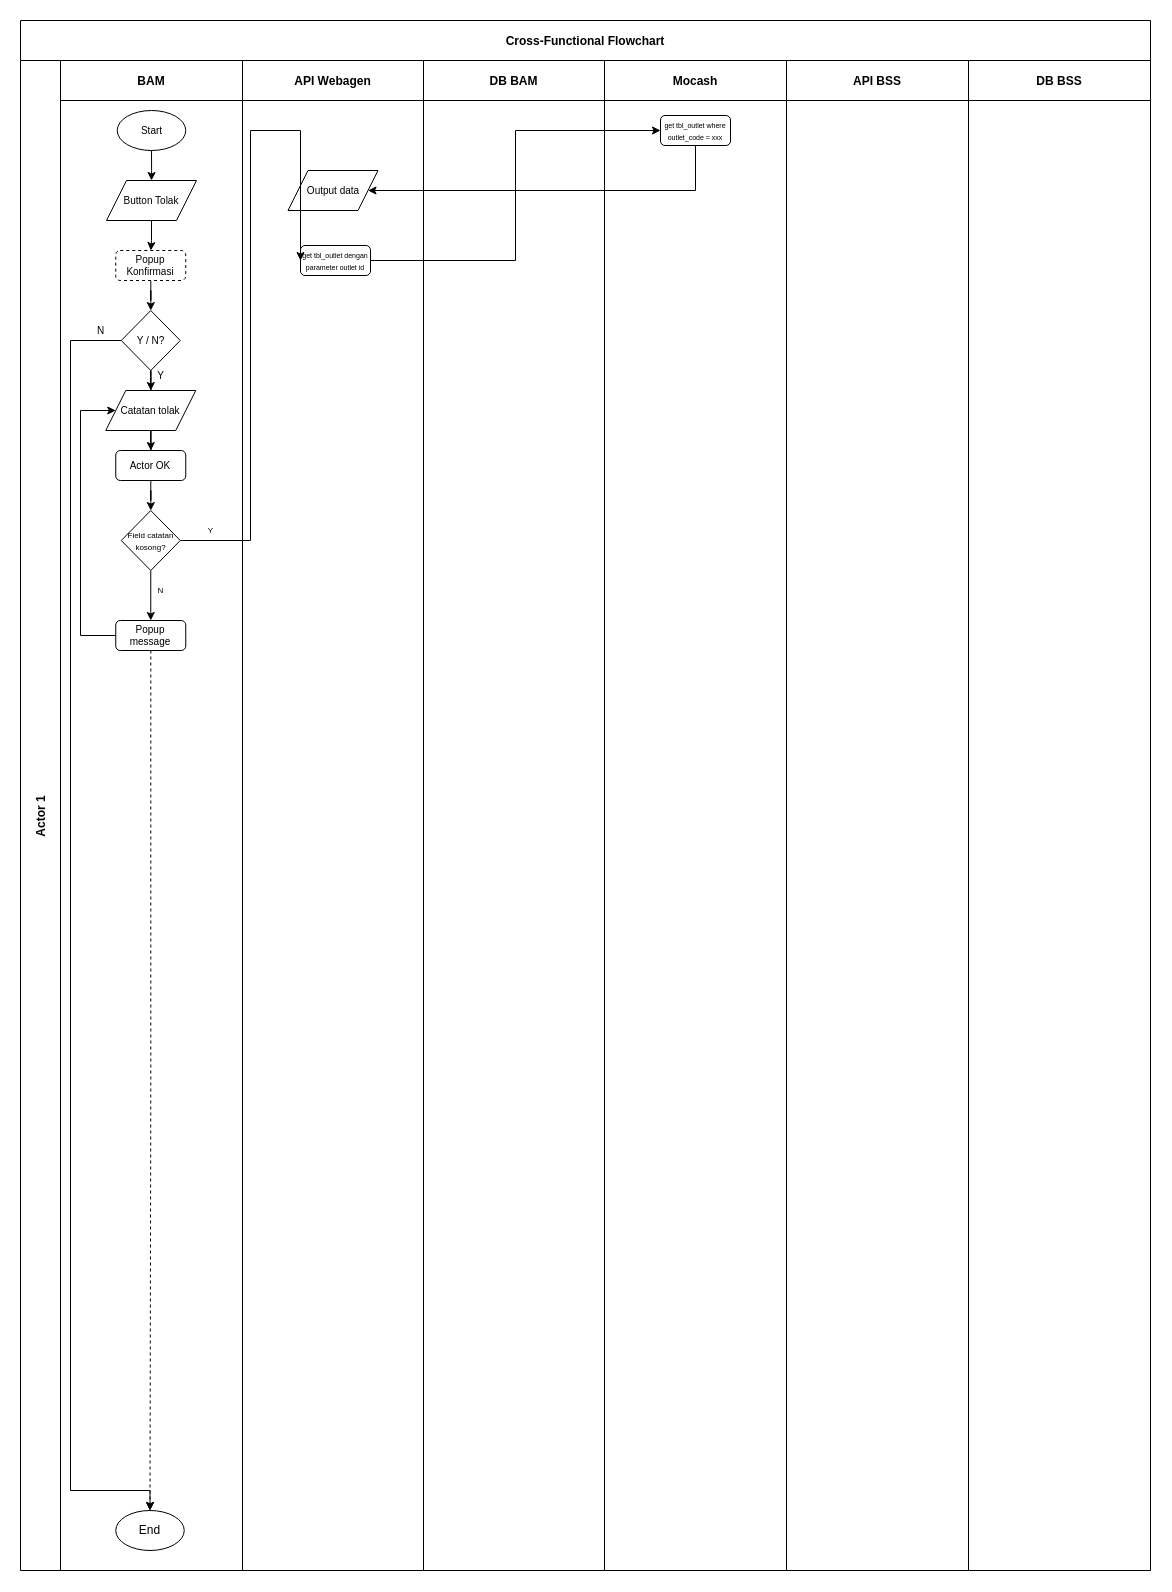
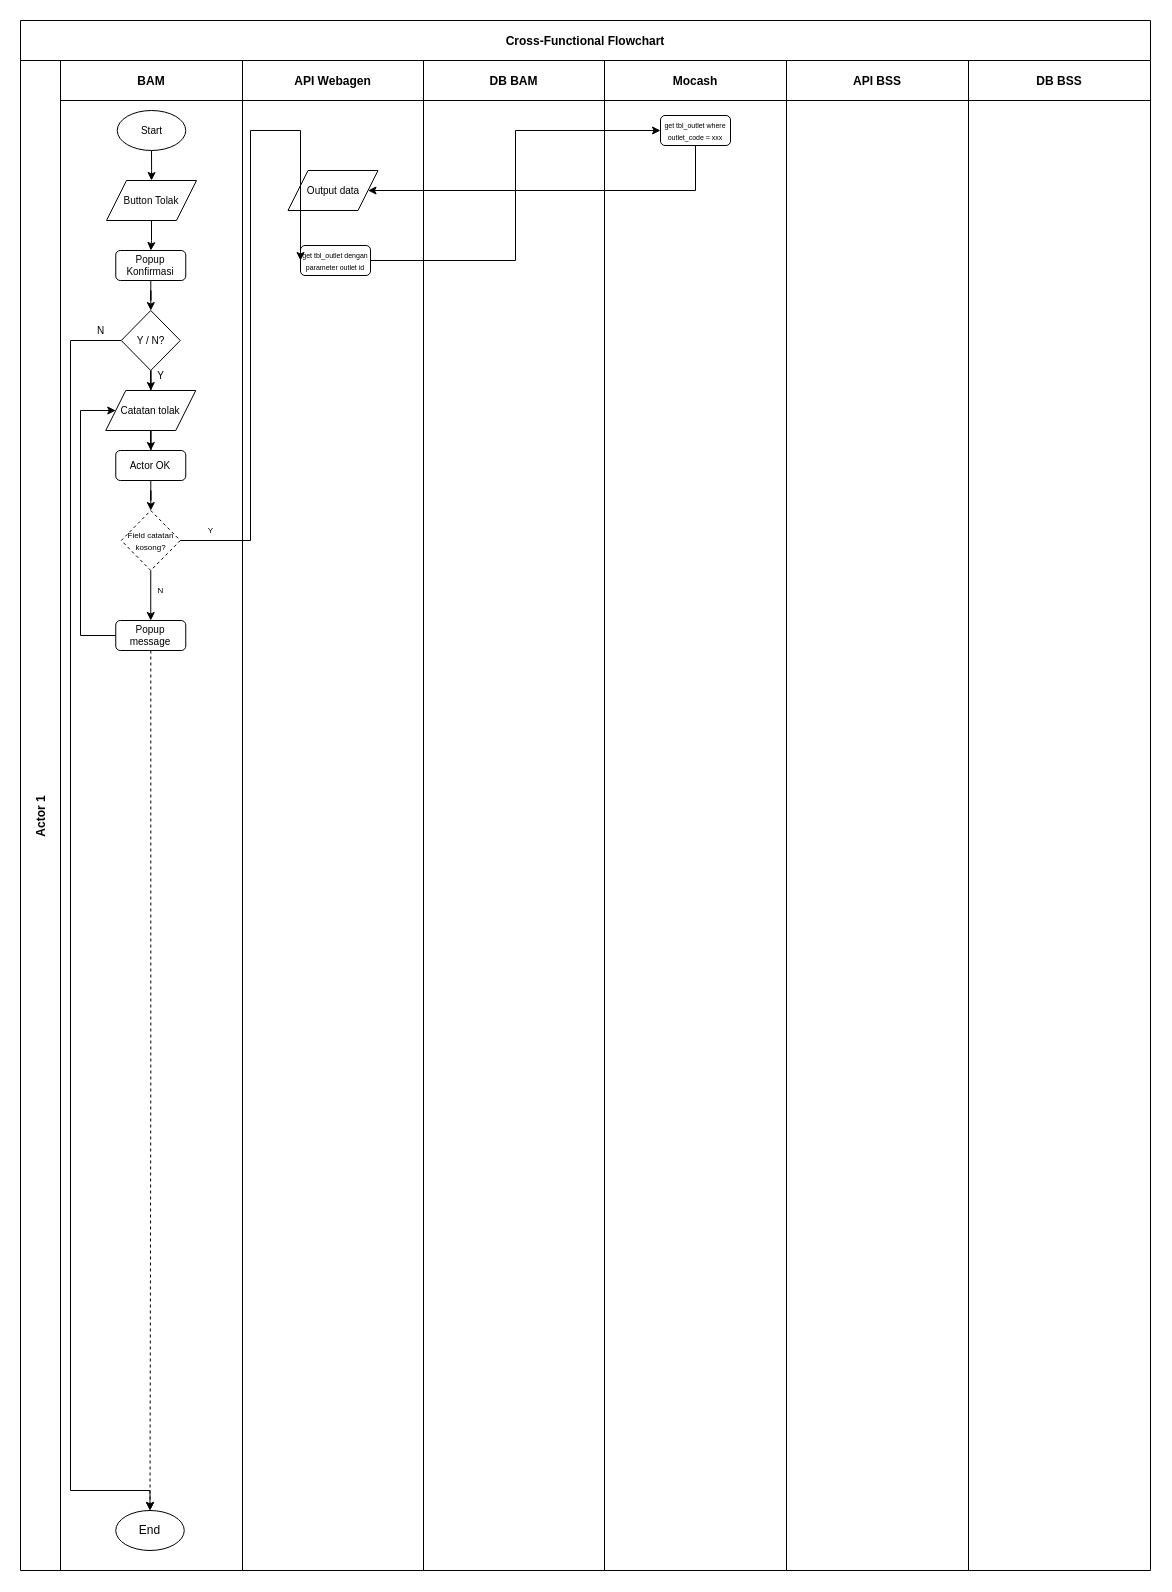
node "Popup Konfirmasi": style dashed -> solid
node "Field catatan kosong?": style solid -> dashed
